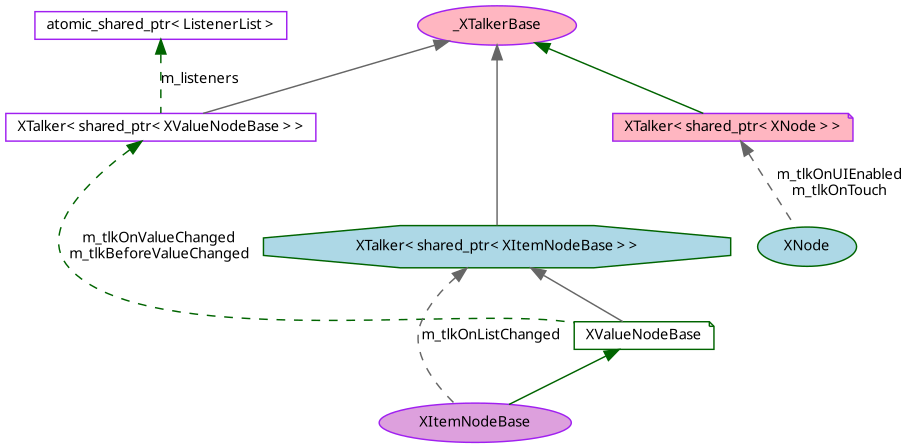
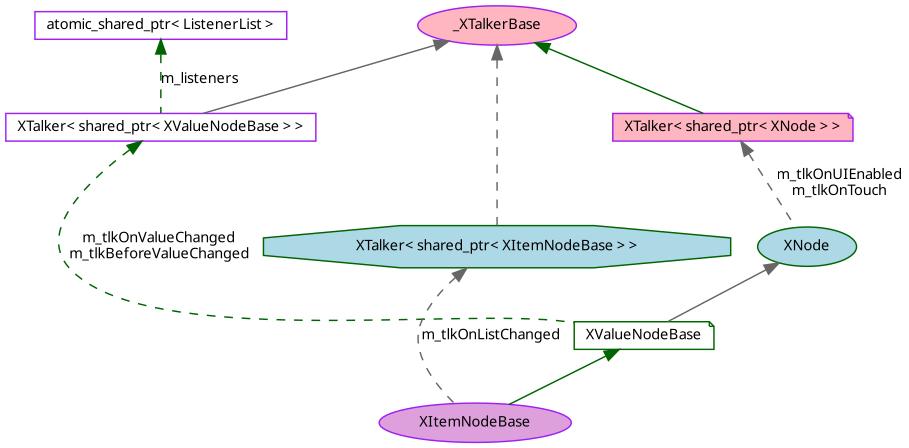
edge "XTalker< shared_ptr< XItemNodeBase > >" -> "_XTalkerBase": style solid -> dashed
edge "XValueNodeBase" -> "XTalker< shared_ptr< XItemNodeBase > >": now "XValueNodeBase" -> "XNode"
